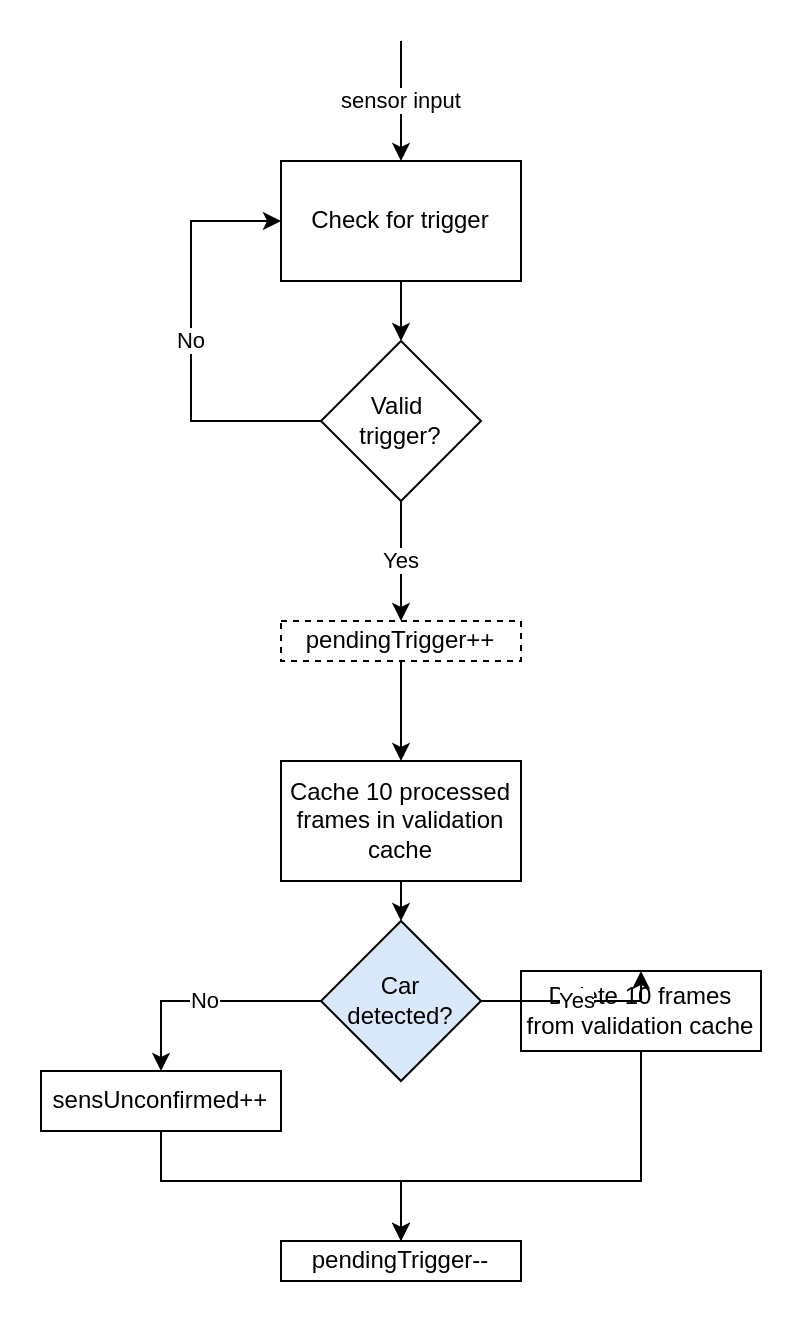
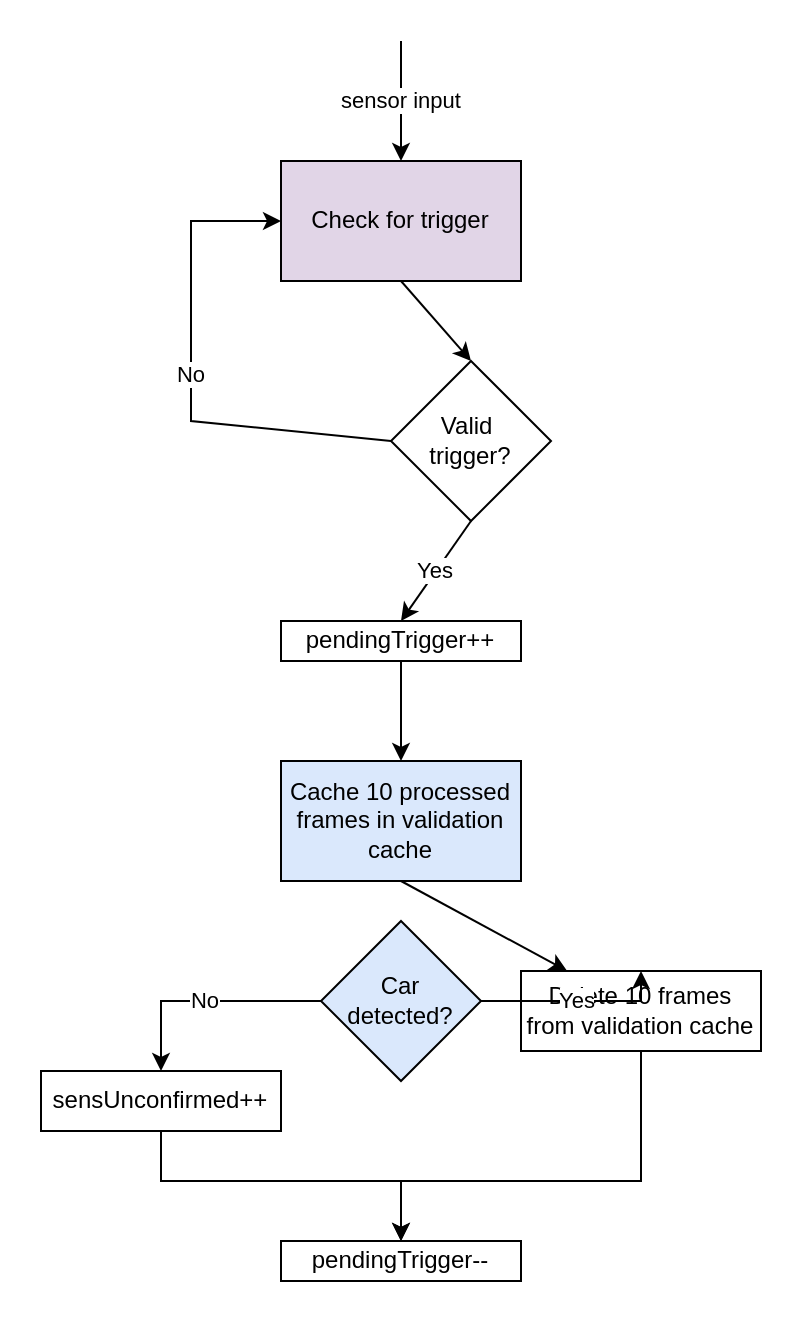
node "Check for trigger": fillcolor #ffffff -> #e1d5e7
node "Valid trigger?": moved (401, 421) -> (471, 441)
node "pendingTrigger++": style dashed -> solid
node "Cache 10 processed frames in validation cache": fillcolor #ffffff -> #dae8fc
edge "Cache 10 processed frames in validation cache" -> "Car detected?": now "Cache 10 processed frames in validation cache" -> "Delete 10 frames from validation cache"
